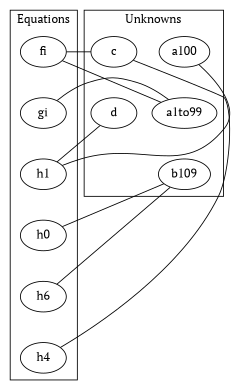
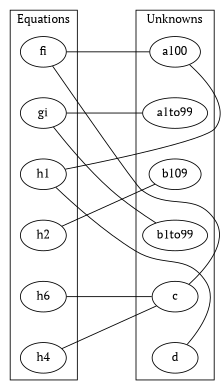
edge "fi" -- "a1to99": now "fi" -- "a100"
node "h0": label "h0" -> "h2"
node "b1to99": added
edge "b109" -- "h6": now "c" -- "h6"
